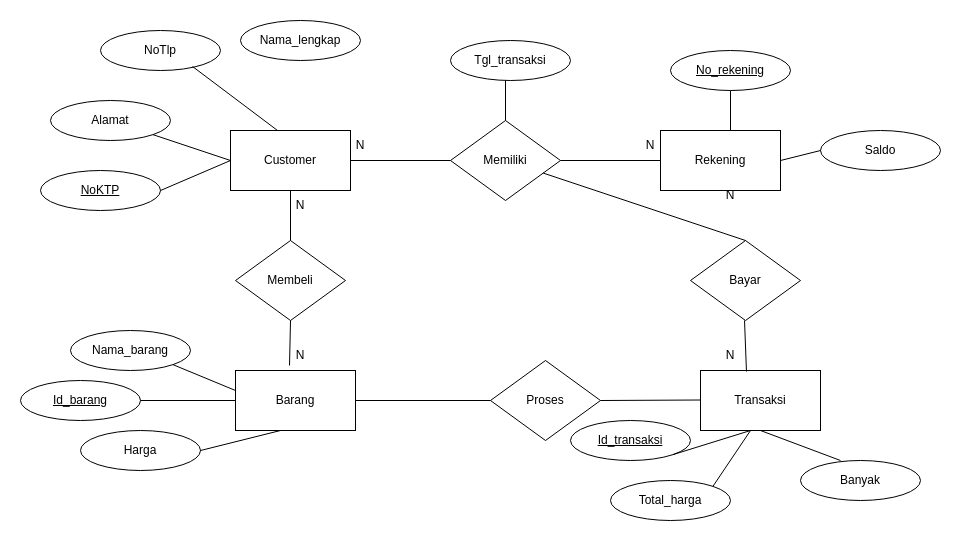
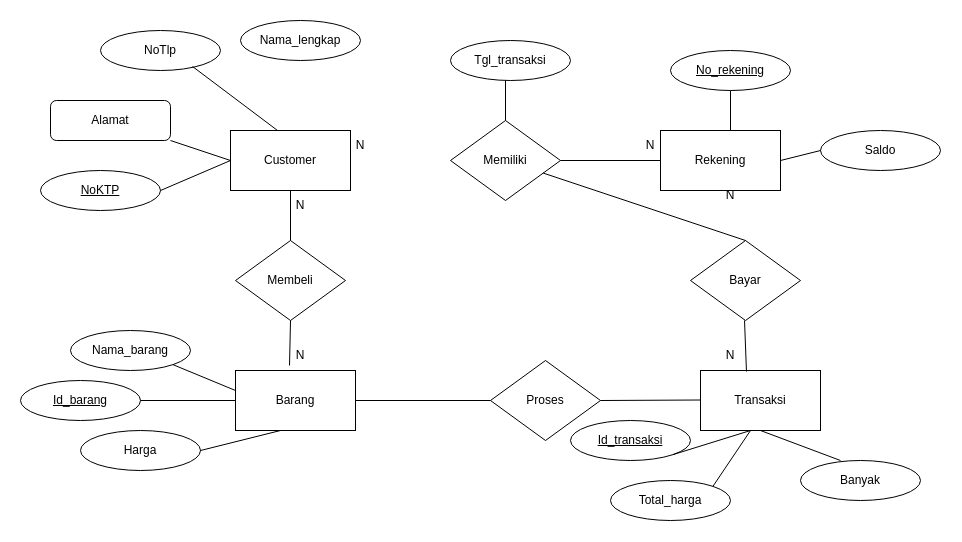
node "Alamat": shape ellipse -> rounded rectangle
edge "Customer" -- "Memiliki": removed
